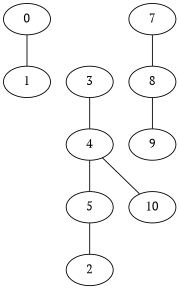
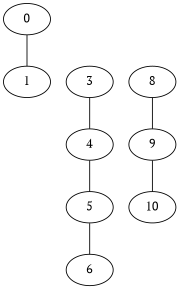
node "7": removed
edge "4" -- "10": now "9" -- "10"
node "2": label "2" -> "6"
